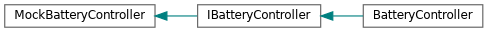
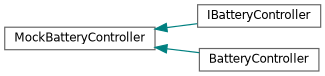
edge "BatteryController" -> "IBatteryController": now "BatteryController" -> "MockBatteryController"
